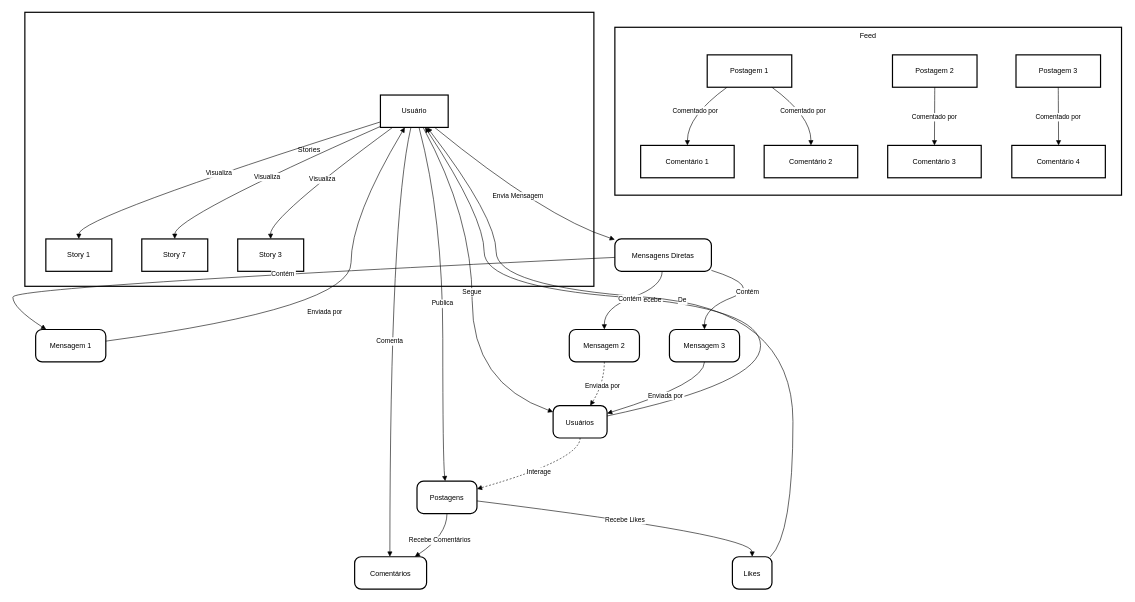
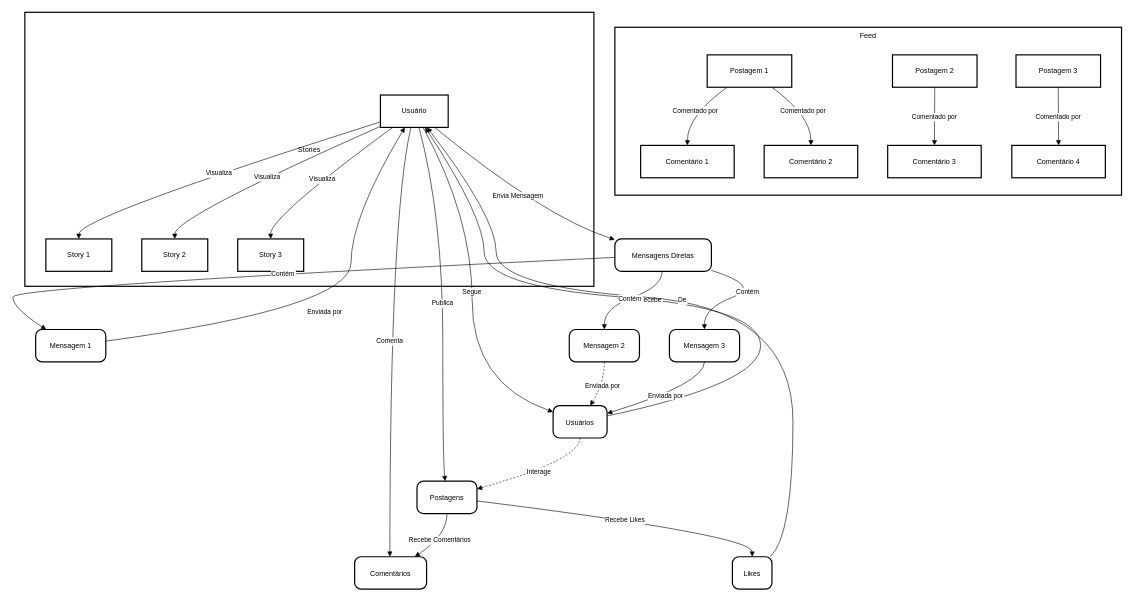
node "Story 7": label "Story 7" -> "Story 2"
